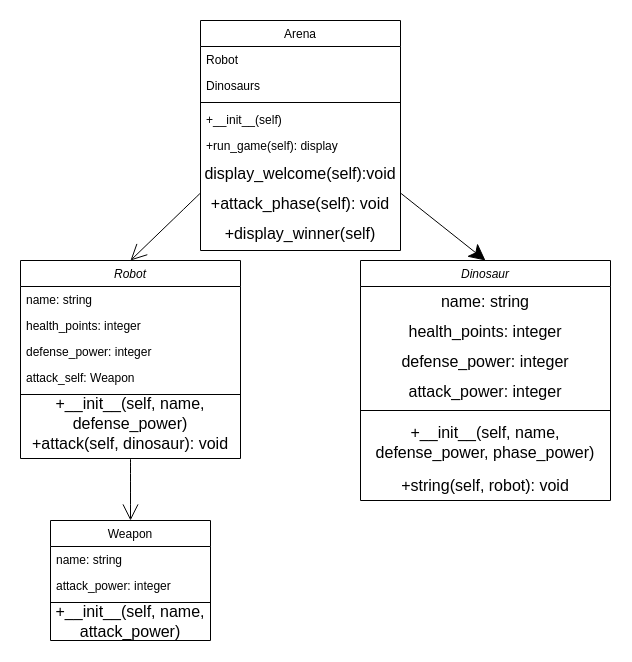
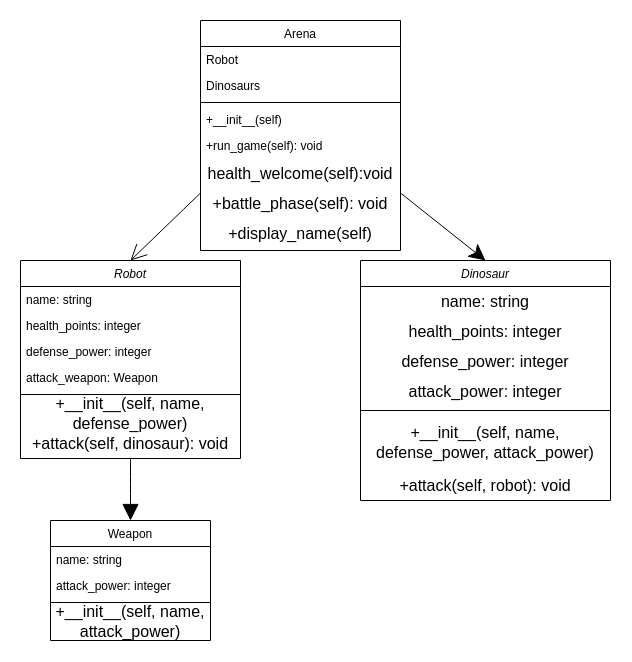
node "+run_game(self): display": label "+run_game(self): display" -> "+run_game(self): void"
node "display_welcome(self):void": label "display_welcome(self):void" -> "health_welcome(self):void"
node "+attack_phase(self): void": label "+attack_phase(self): void" -> "+battle_phase(self): void"
node "+display_winner(self)": label "+display_winner(self)" -> "+display_name(self)"
node "attack_self: Weapon": label "attack_self: Weapon" -> "attack_weapon: Weapon"
node "+__init__(self, name, defense_power, phase_power)": label "+__init__(self, name, defense_power, phase_power)" -> "+__init__(self, name, defense_power, attack_power)"
node "+string(self, robot): void": label "+string(self, robot): void" -> "+attack(self, robot): void"
edge "+attack(self, dinosaur): void" -> "Weapon": arrowhead open -> block
